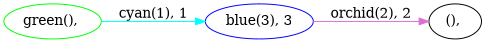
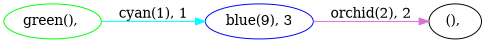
node "blue(3), 3": label "blue(3), 3" -> "blue(9), 3"
